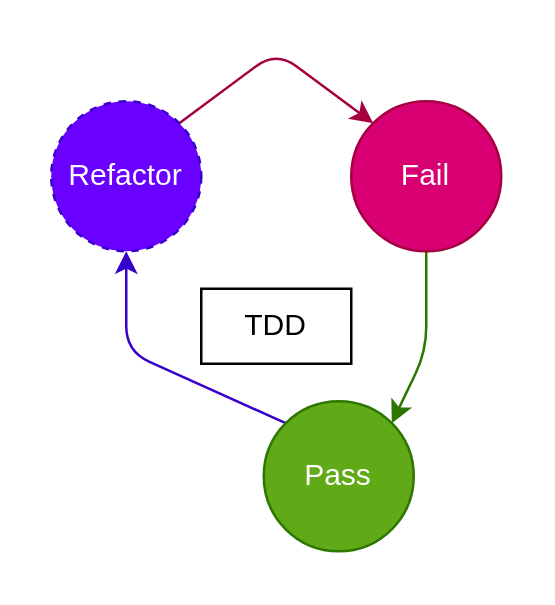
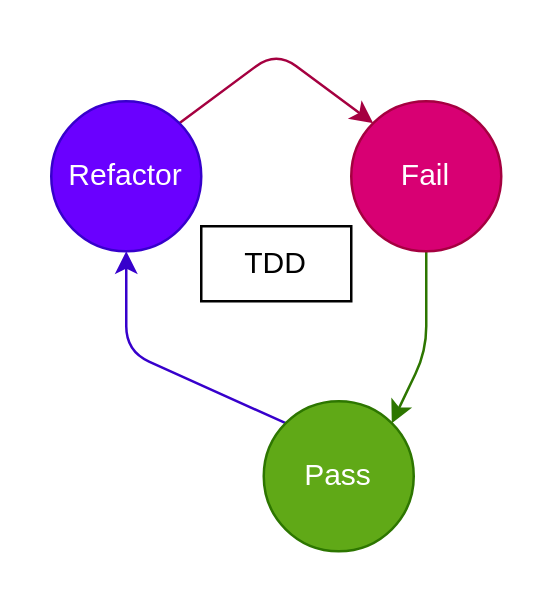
node "Refactor": style dashed -> solid
node "TDD": moved (276, 326) -> (276, 264)
